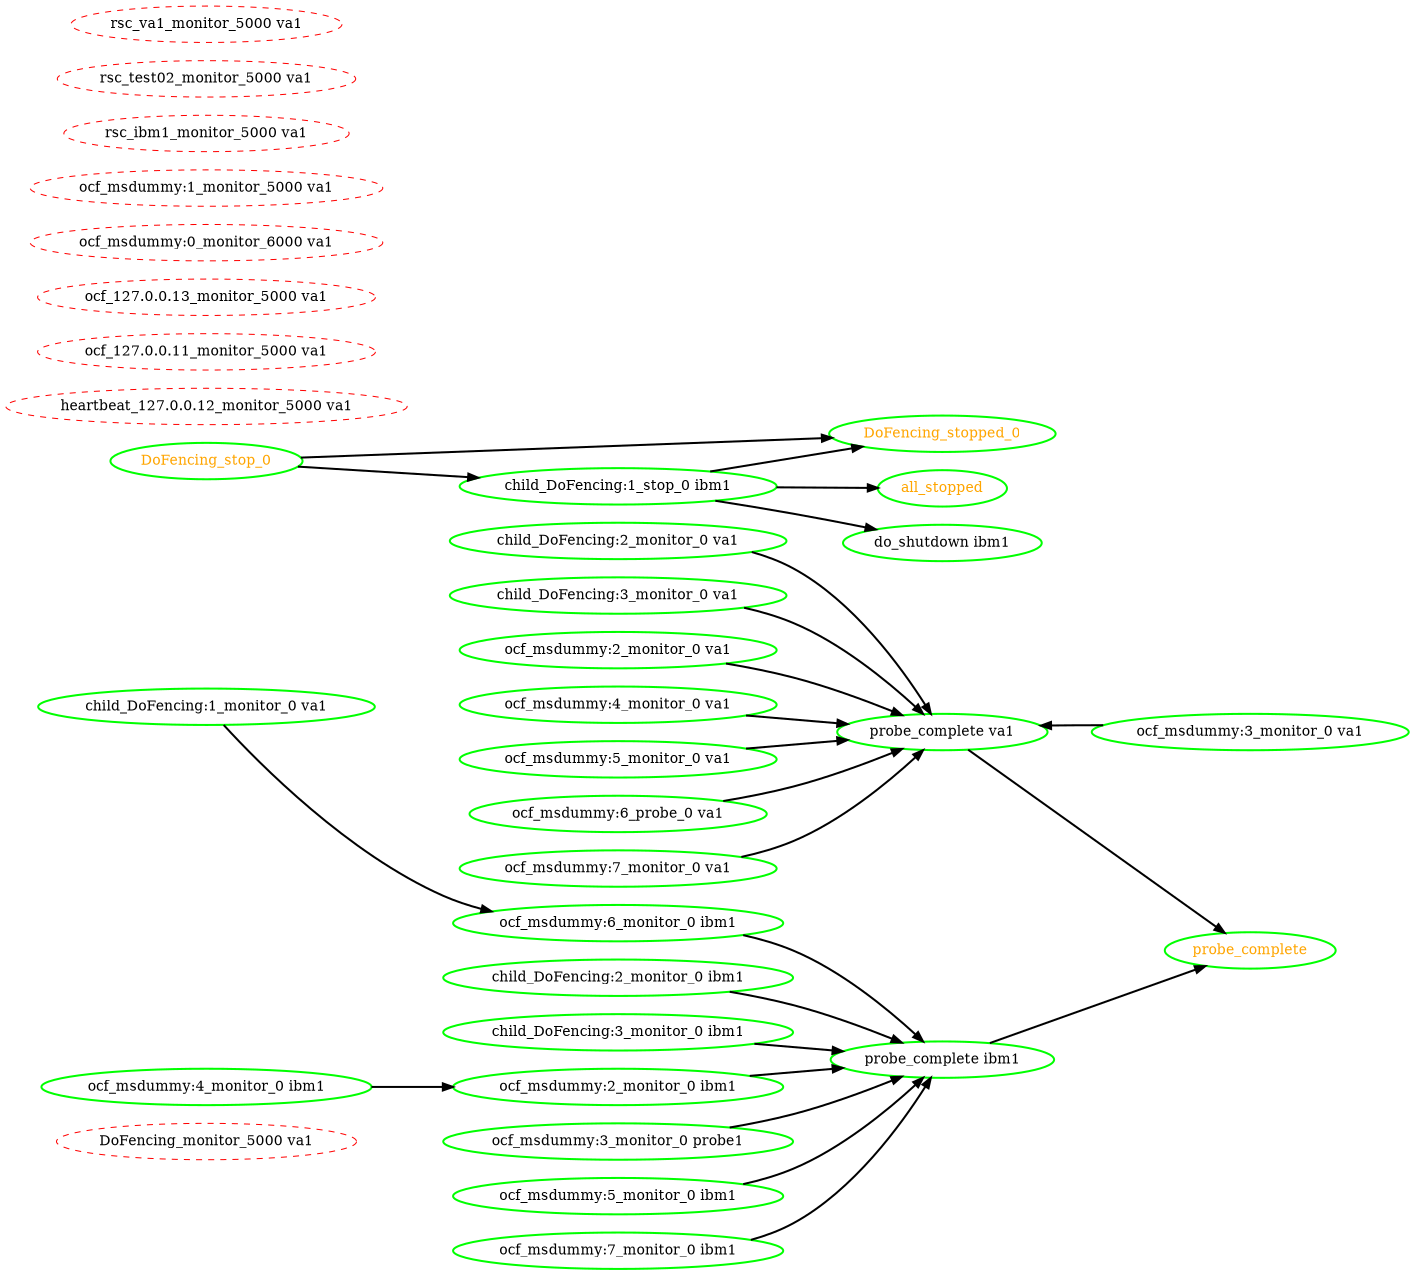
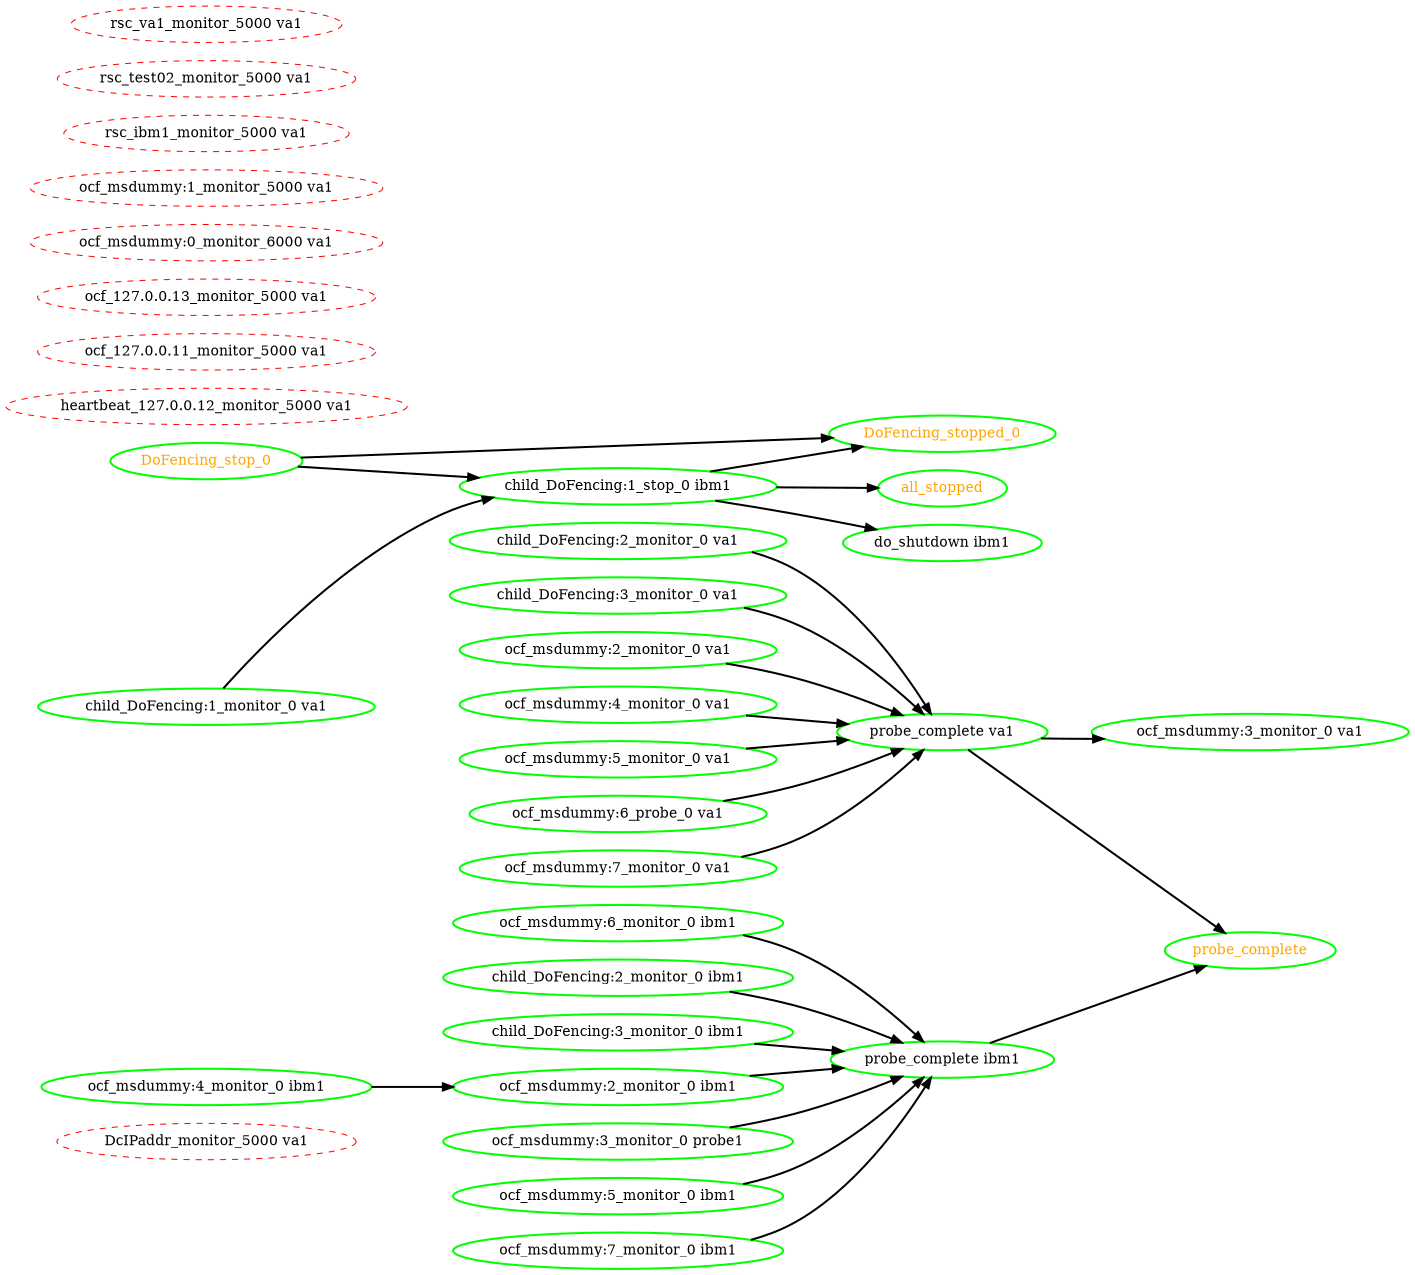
edge "ocf_msdummy:3_monitor_0 va1" -> "probe_complete va1": reversed
edge "child_DoFencing:1_monitor_0 va1" -> "ocf_msdummy:6_monitor_0 ibm1": now "child_DoFencing:1_monitor_0 va1" -> "child_DoFencing:1_stop_0 ibm1"
node "DoFencing_monitor_5000 va1": label "DoFencing_monitor_5000 va1" -> "DcIPaddr_monitor_5000 va1"
